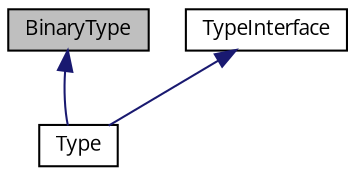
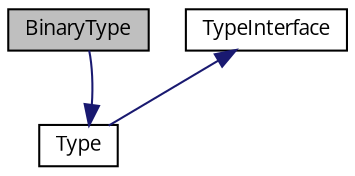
edge "Type" -> "BinaryType": reversed
